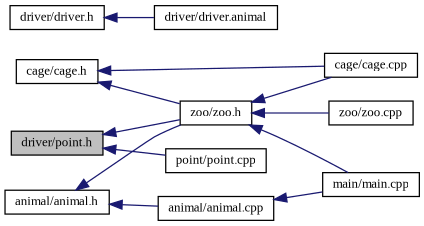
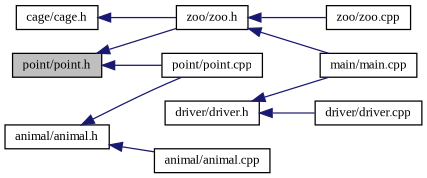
node "driver/driver.animal": label "driver/driver.animal" -> "driver/driver.cpp"
node "cage/cage.cpp": removed
node "driver/point.h": label "driver/point.h" -> "point/point.h"
edge "zoo/zoo.h" -> "animal/animal.h": now "point/point.cpp" -> "animal/animal.h"
edge "main/main.cpp" -> "animal/animal.cpp": now "main/main.cpp" -> "driver/driver.h"
